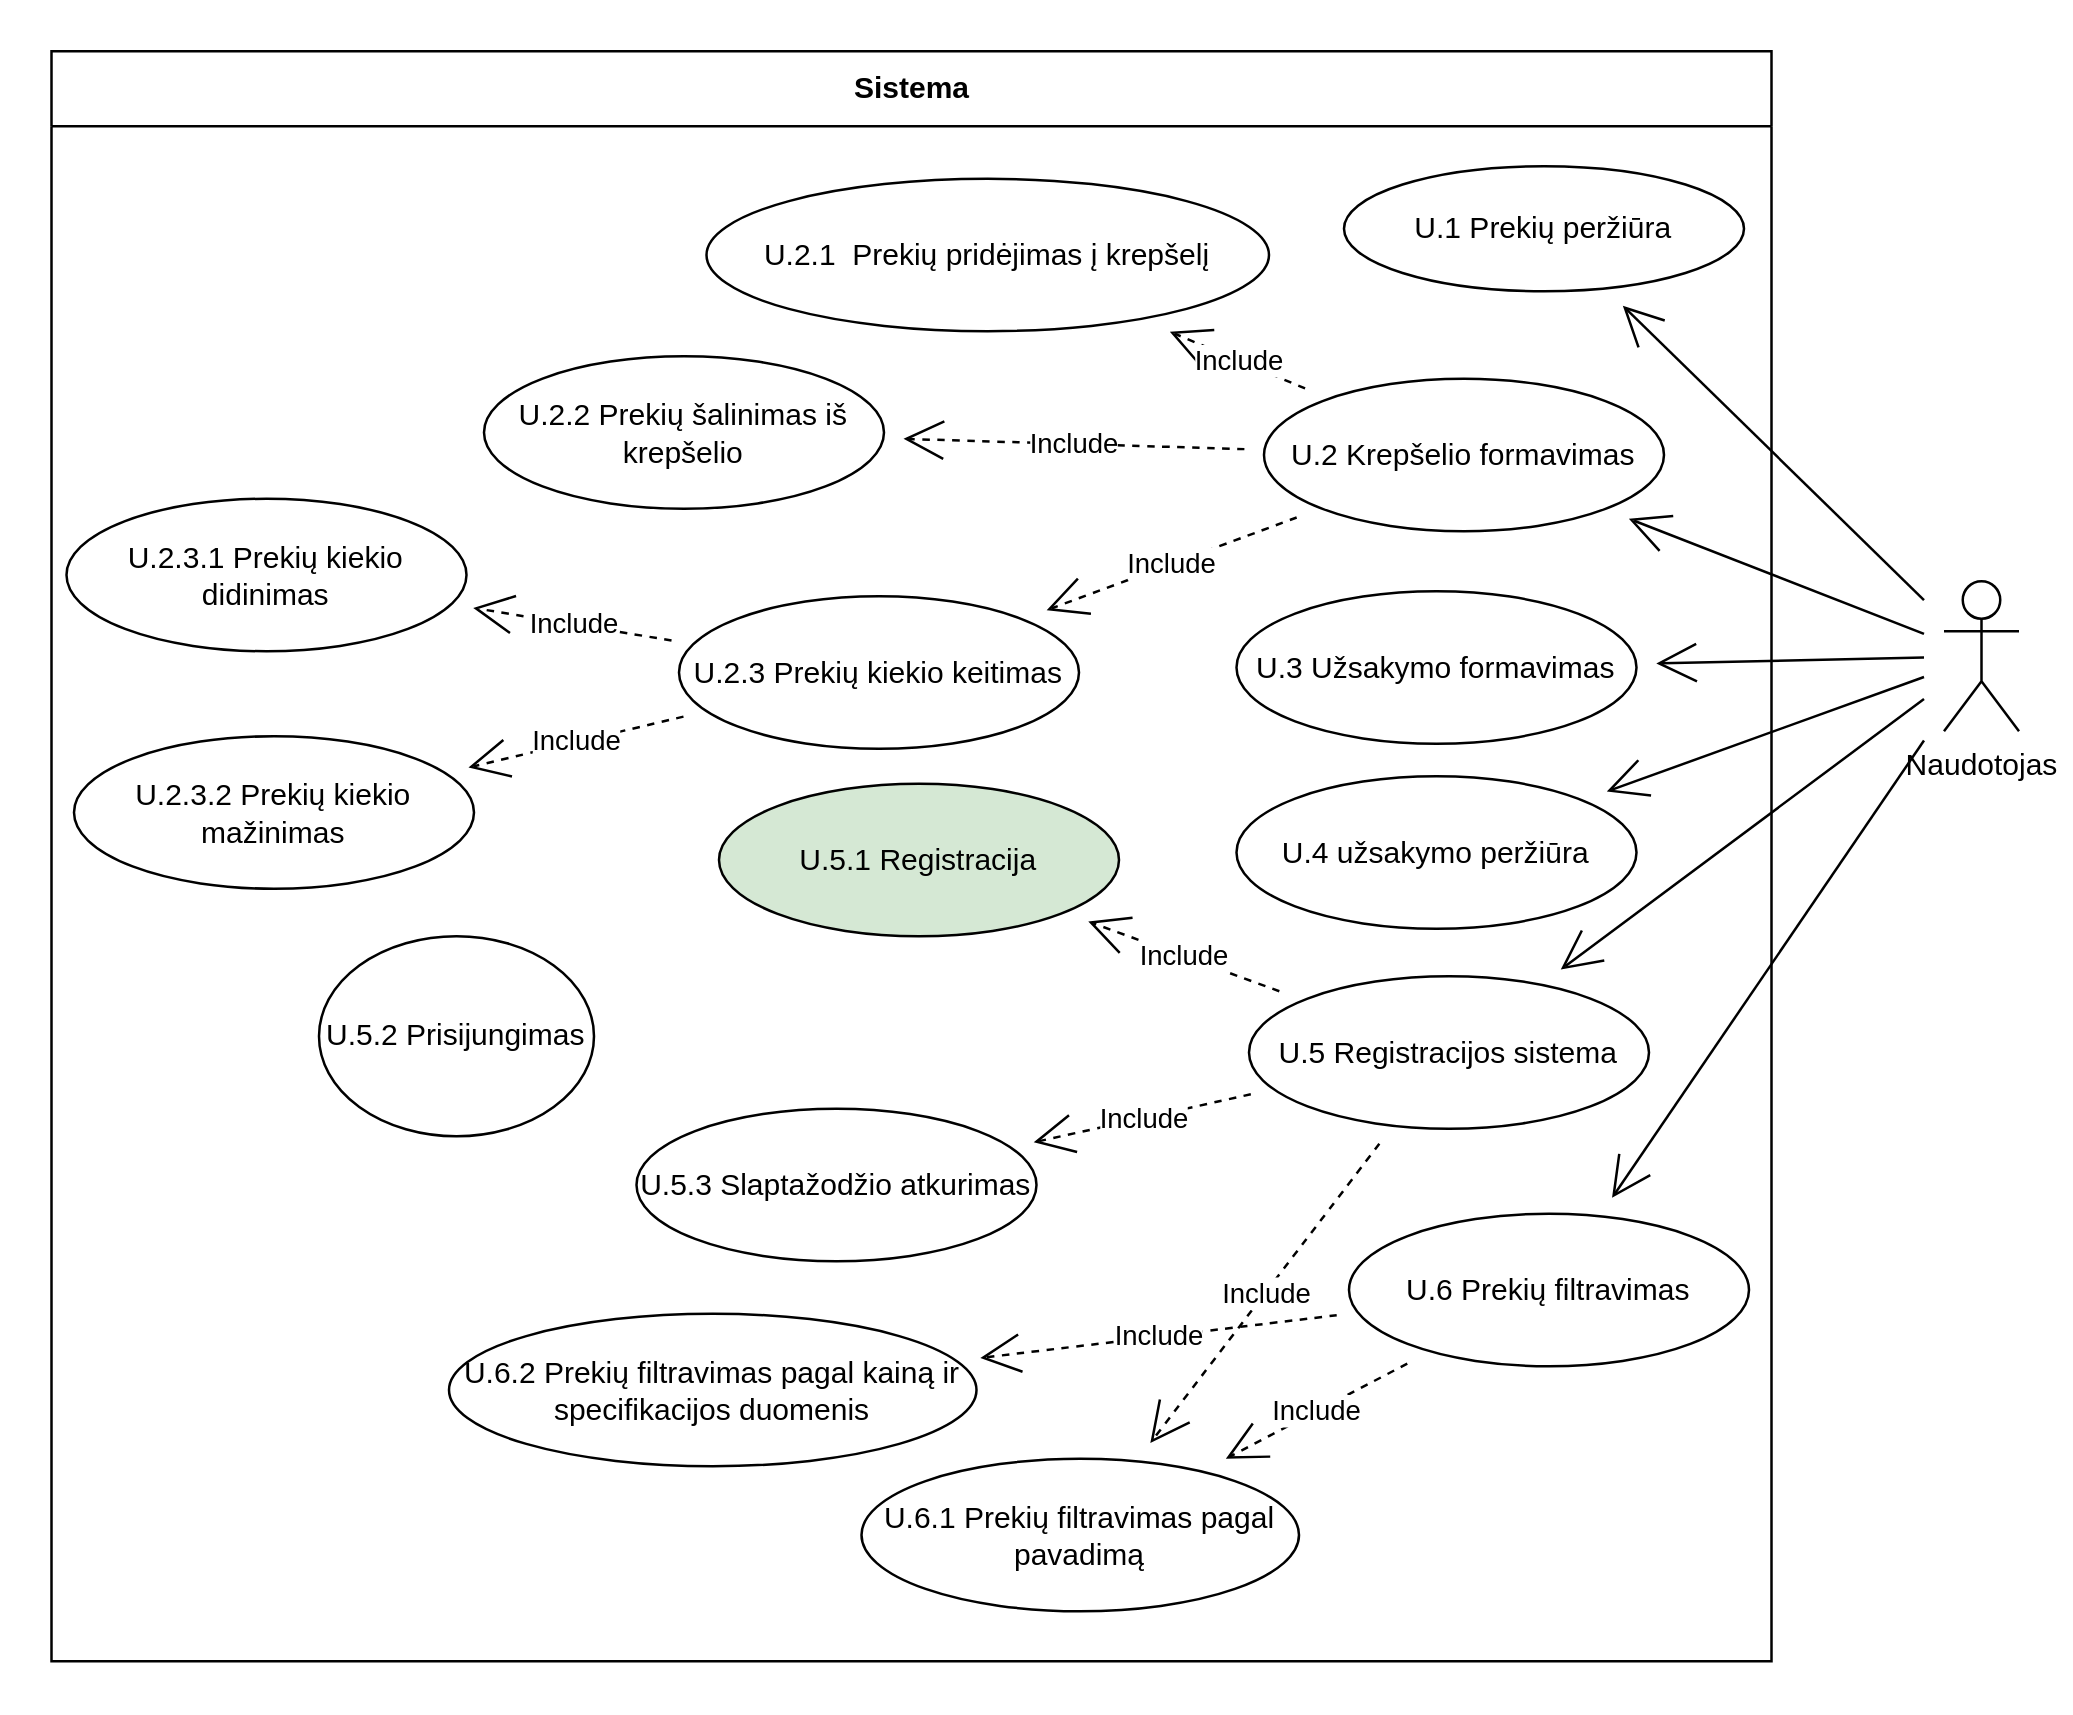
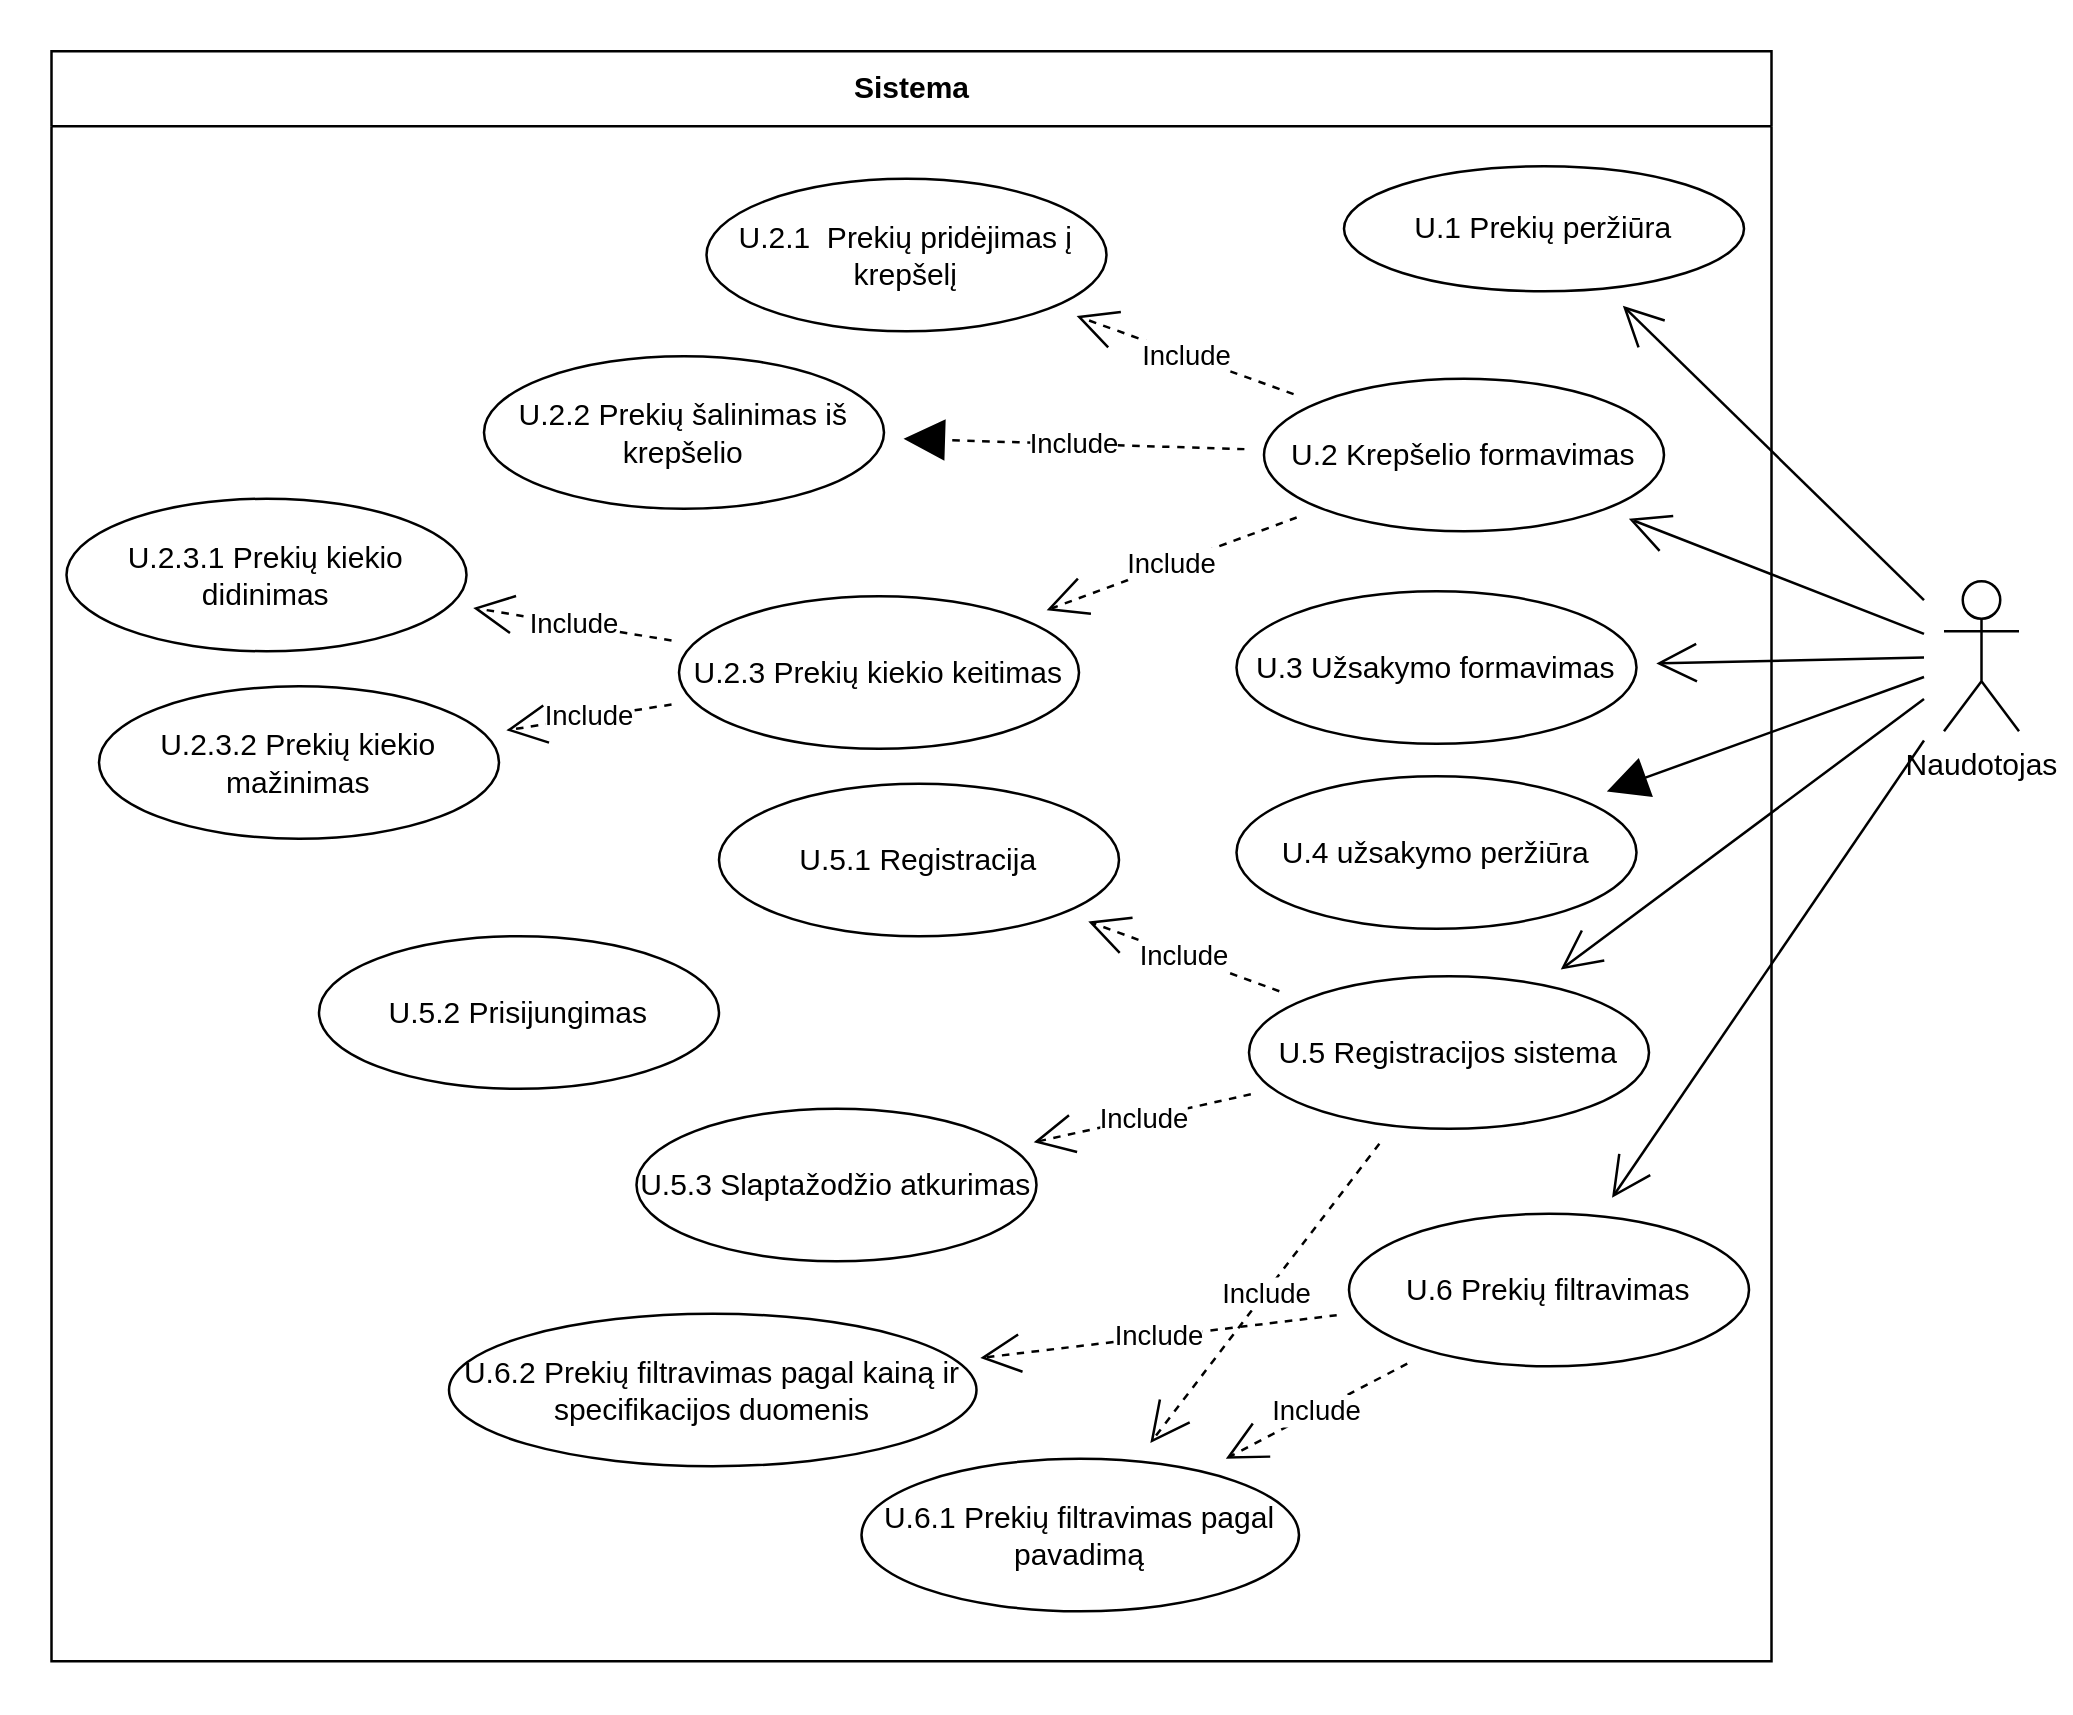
node "U.2.1 Prekių pridėjimas į krepšelį": size 563x153 -> 400x153
edge "U.2 Krepšelio formavimas" -> "U.2.2 Prekių šalinimas iš krepšelio": arrowhead open -> block
edge "Naudotojas" -> "U.4 užsakymo peržiūra": arrowhead open -> block
node "U.2.3.2 Prekių kiekio mažinimas": moved (274, 813) -> (299, 763)
node "U.5.1 Registracija": fillcolor #d5e8d4 -> #ffffff
node "U.5.2 Prisijungimas": size 275x200 -> 400x153
